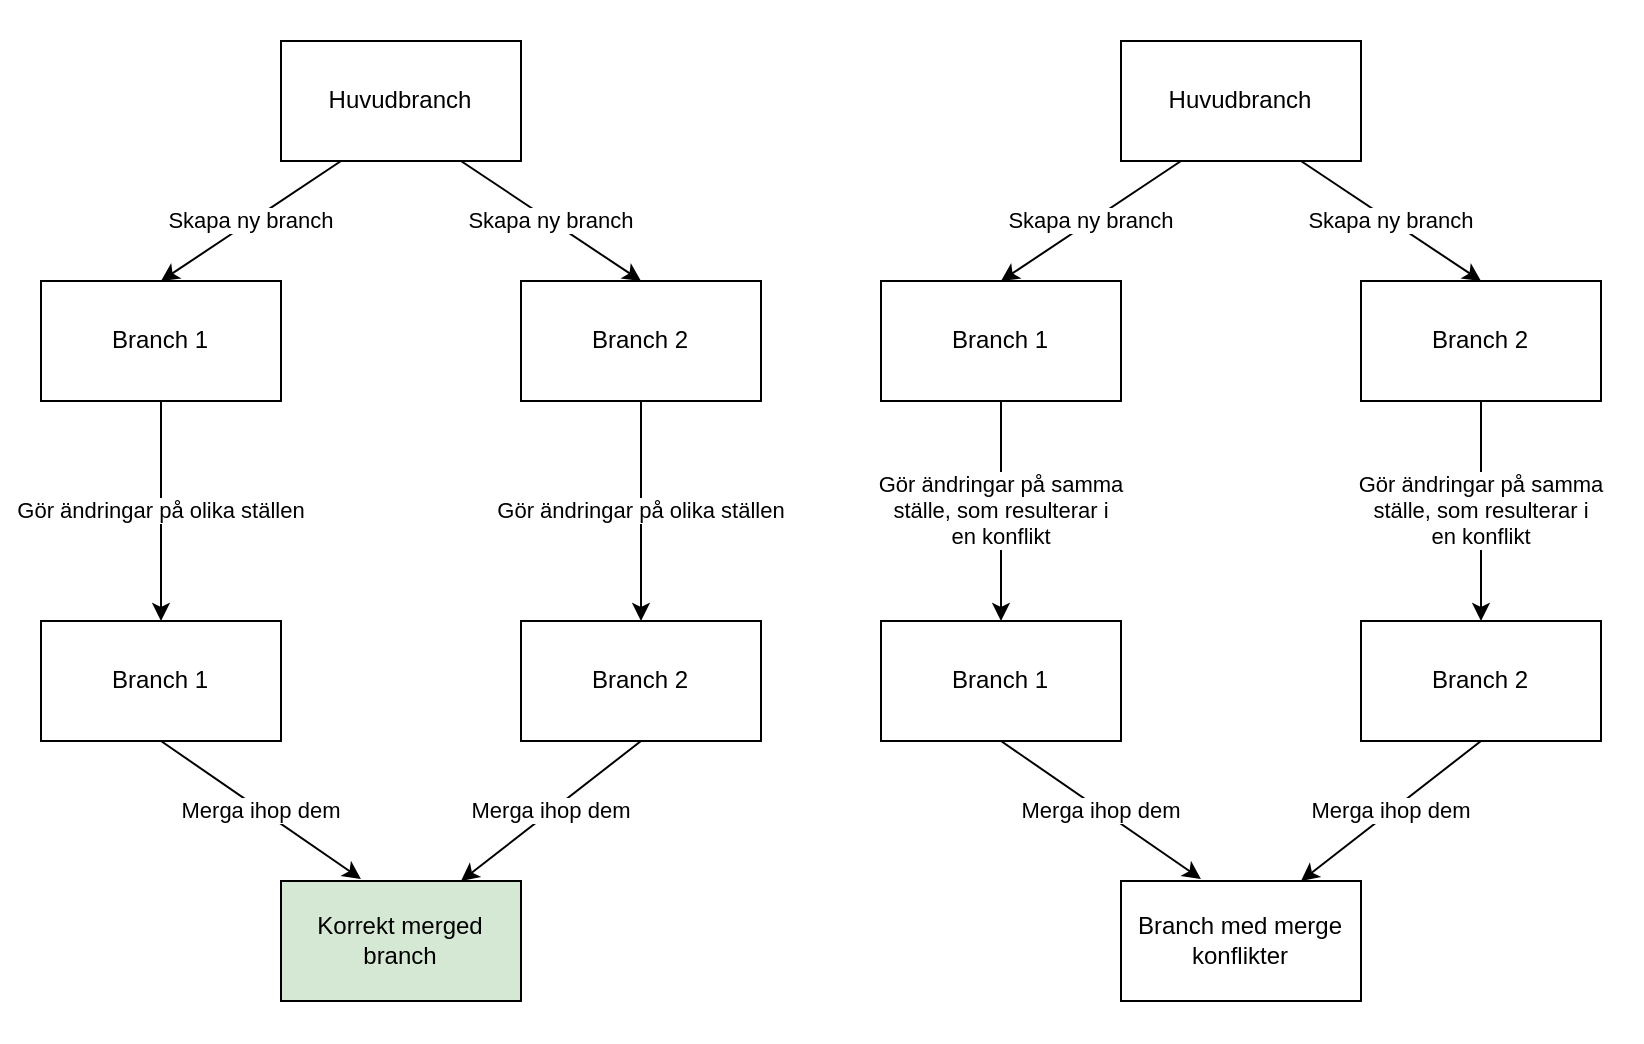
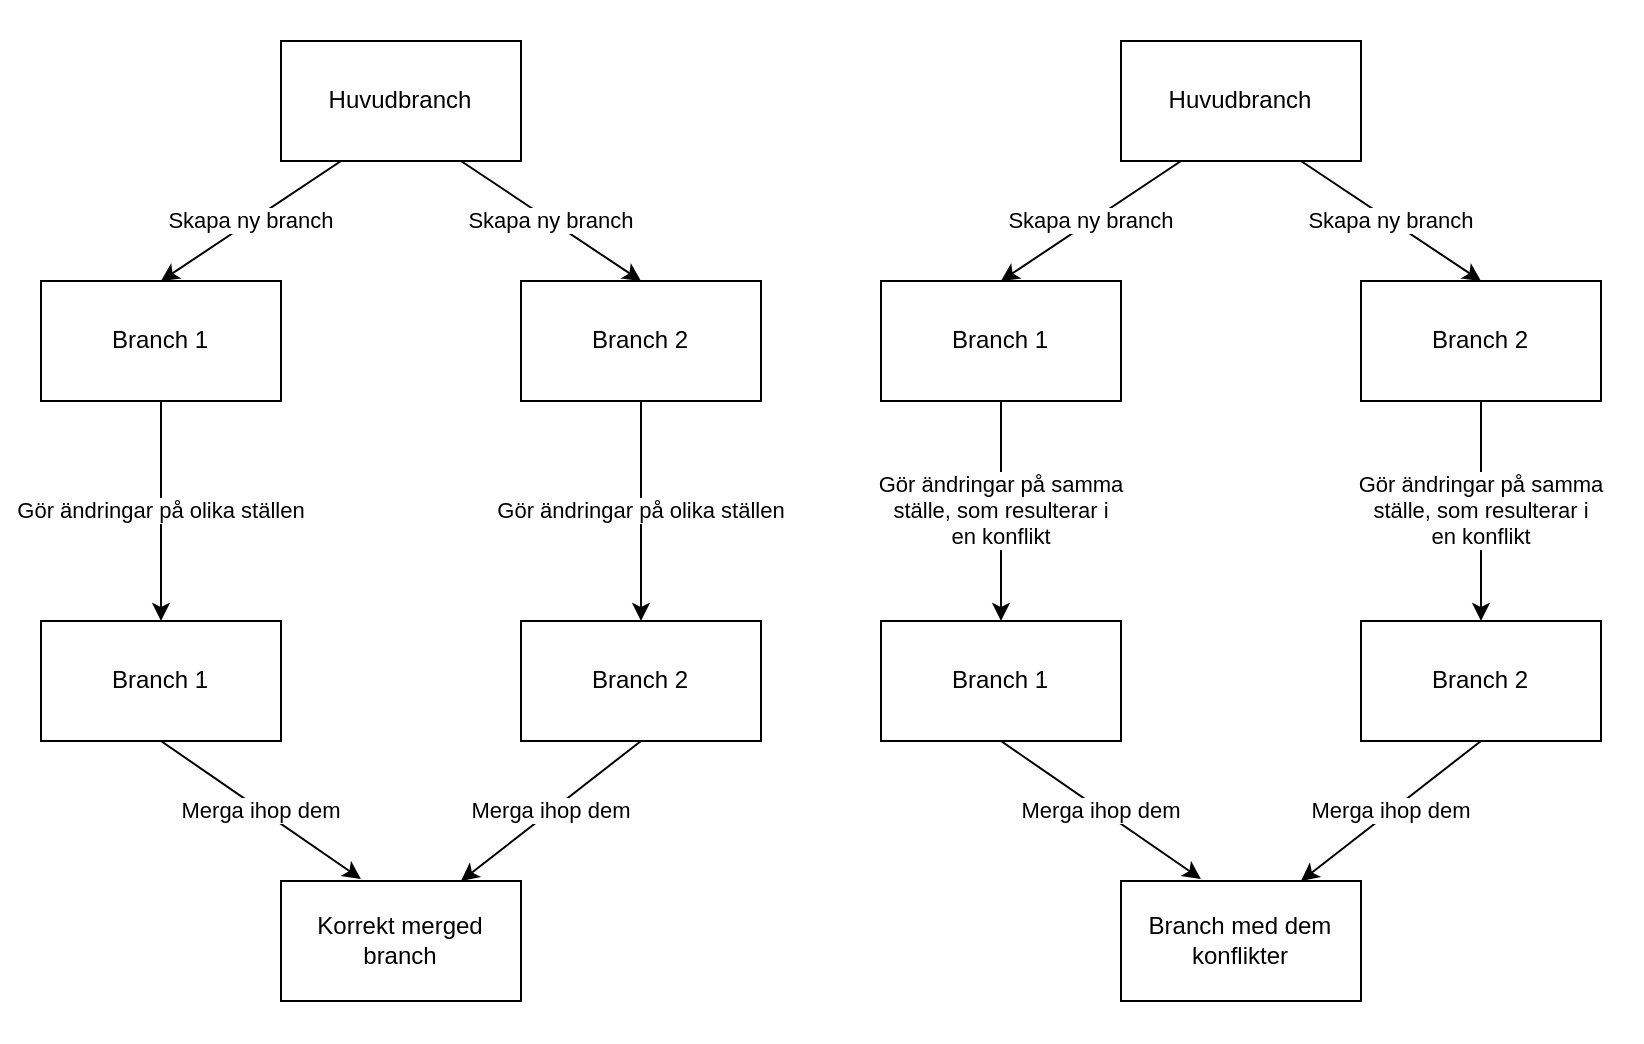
node "Korrekt merged branch": fillcolor #d5e8d4 -> #ffffff
node "Branch med merge konflikter": label "Branch med merge konflikter" -> "Branch med dem konflikter"
